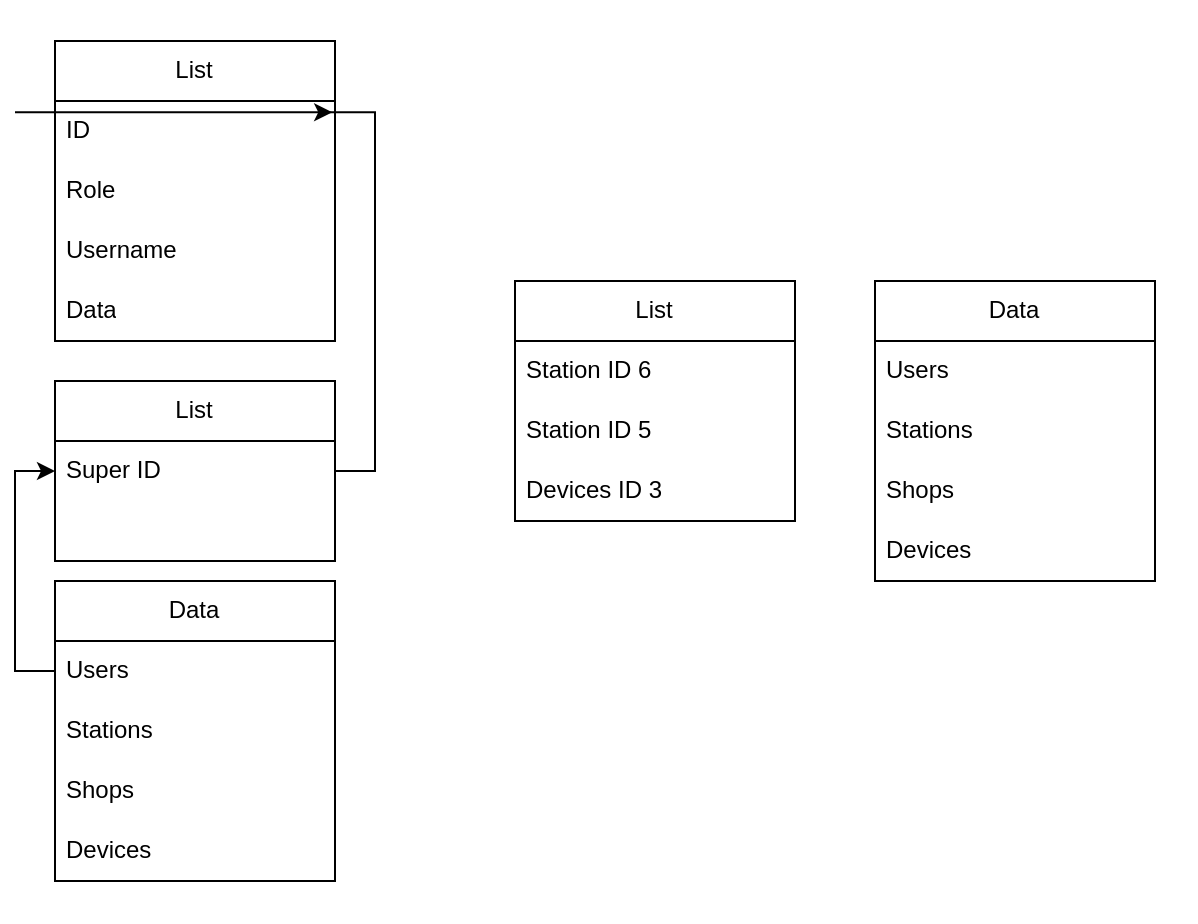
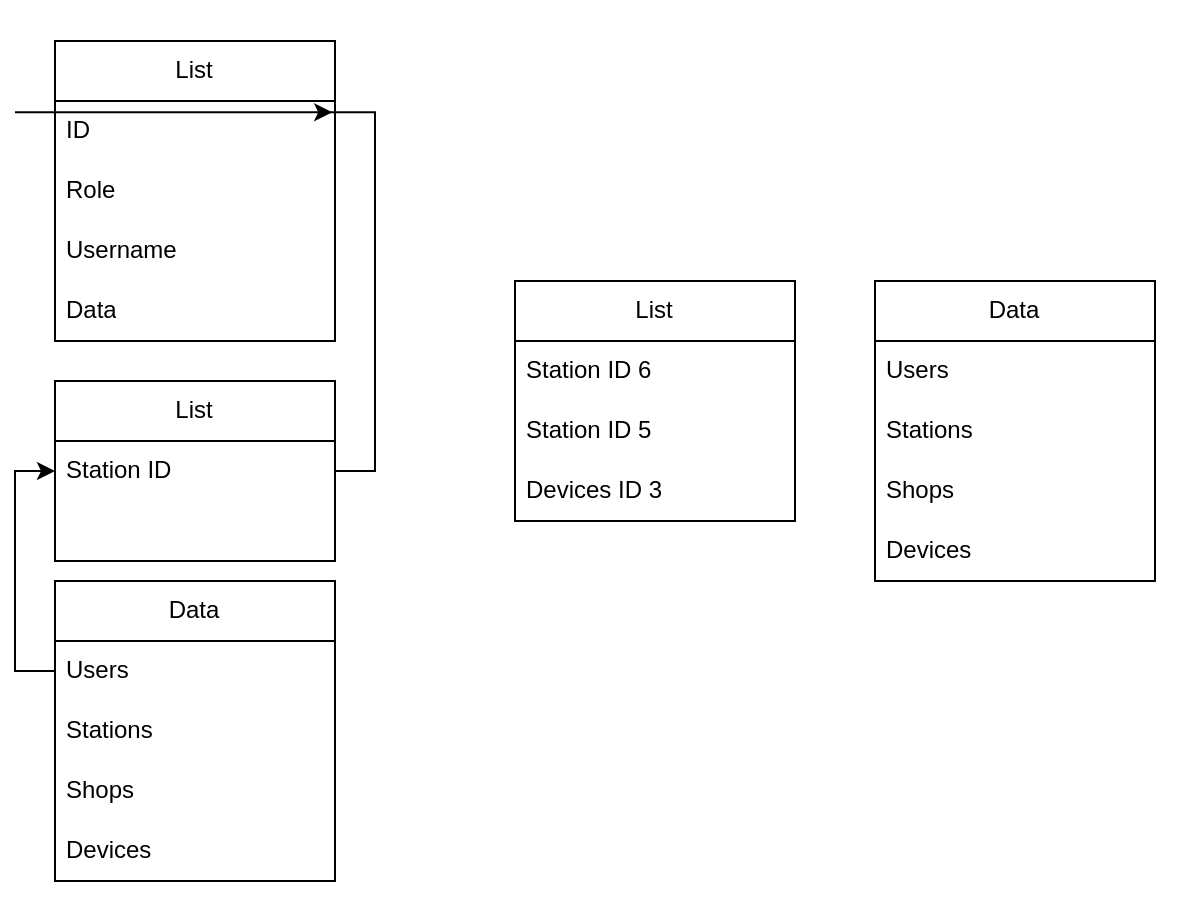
node "Super ID": label "Super ID" -> "Station ID"
